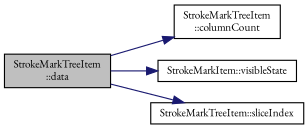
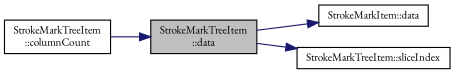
edge "StrokeMarkTreeItem ::data" -> "StrokeMarkTreeItem ::columnCount": reversed
node "StrokeMarkItem::visibleState": label "StrokeMarkItem::visibleState" -> "StrokeMarkItem::data"
